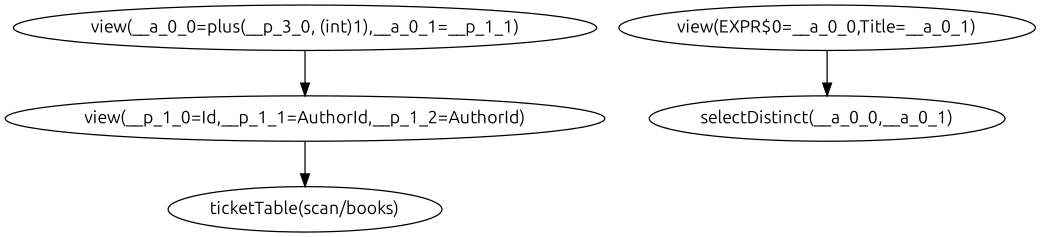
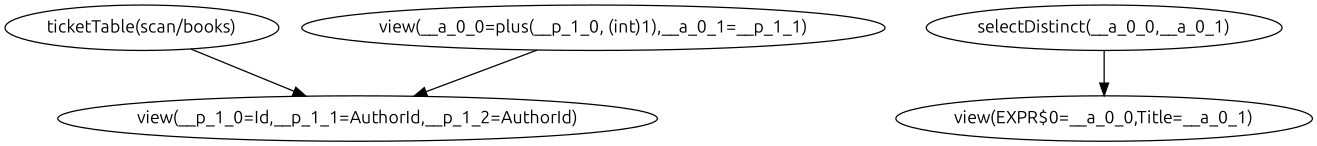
node "view(__a_0_0=plus(__p_3_0, (int)1),__a_0_1=__p_1_1)": label "view(__a_0_0=plus(__p_3_0, (int)1),__a_0_1=__p_1_1)" -> "view(__a_0_0=plus(__p_1_0, (int)1),__a_0_1=__p_1_1)"
edge "view(EXPR$0=__a_0_0,Title=__a_0_1)" -> "selectDistinct(__a_0_0,__a_0_1)": reversed
edge "view(__p_1_0=Id,__p_1_1=AuthorId,__p_1_2=AuthorId)" -> "ticketTable(scan/books)": reversed
